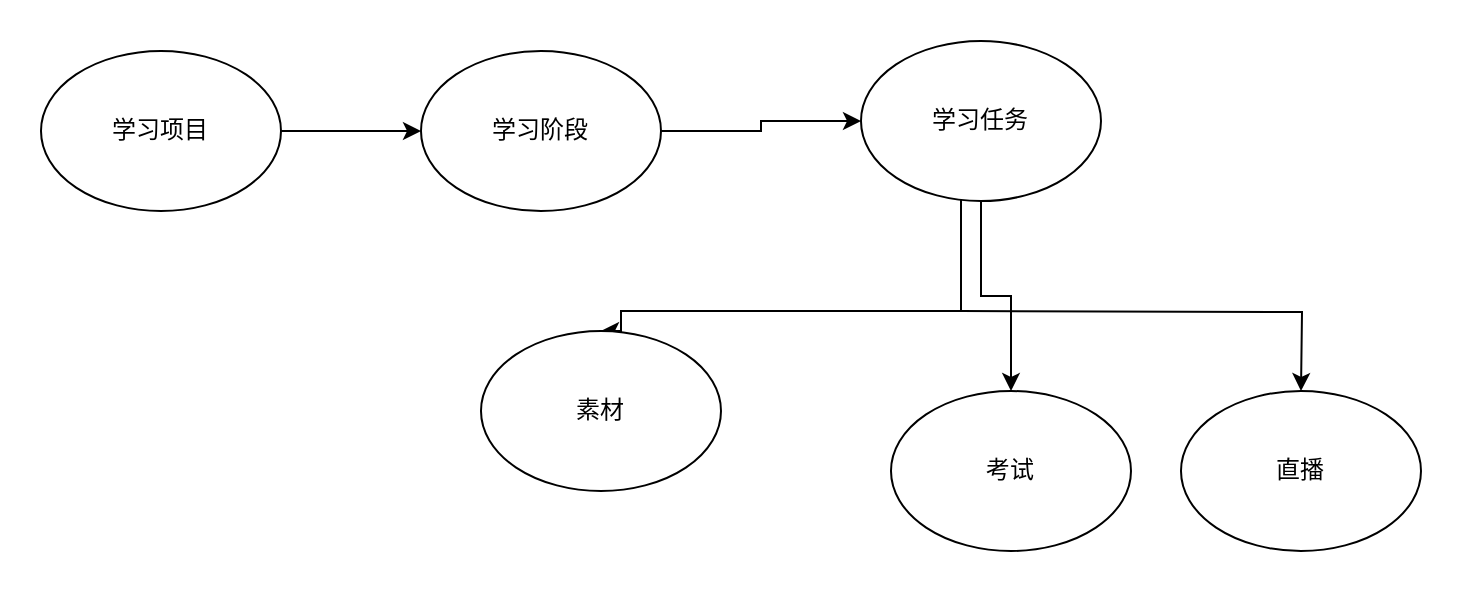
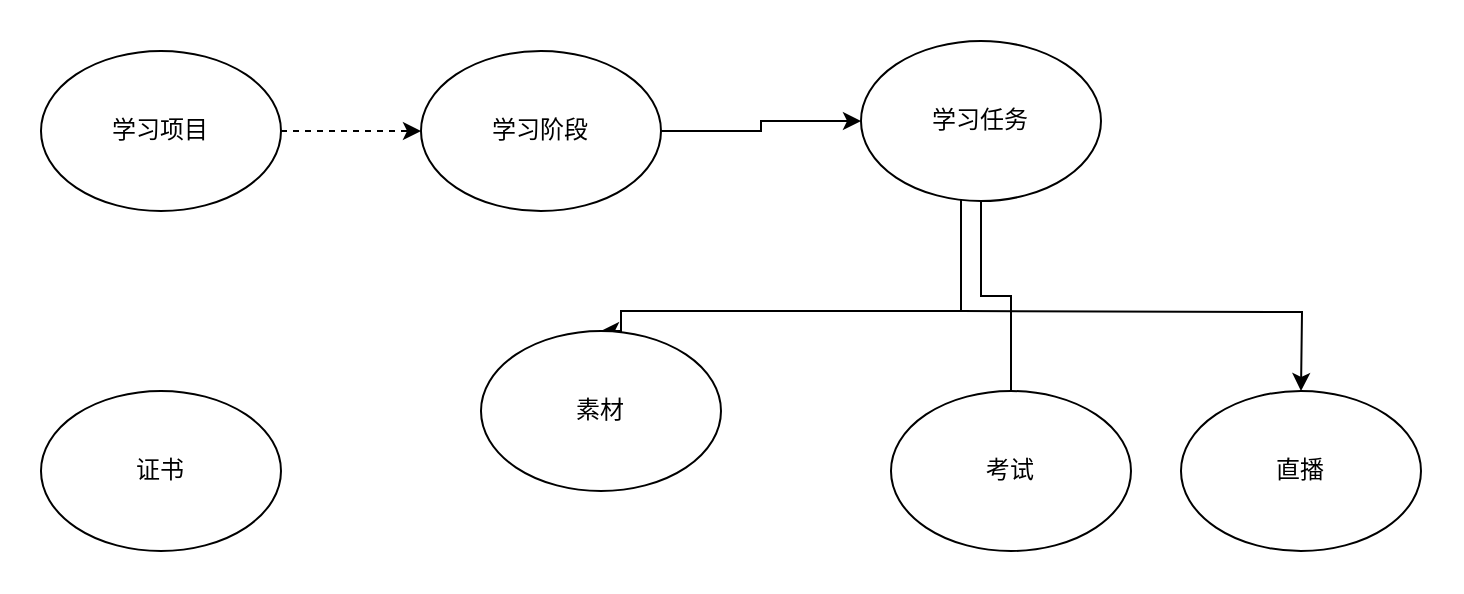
edge "学习项目" -> "学习阶段": style solid -> dashed
edge "学习任务" -> "考试": arrowhead classic -> none
node "证书": added
